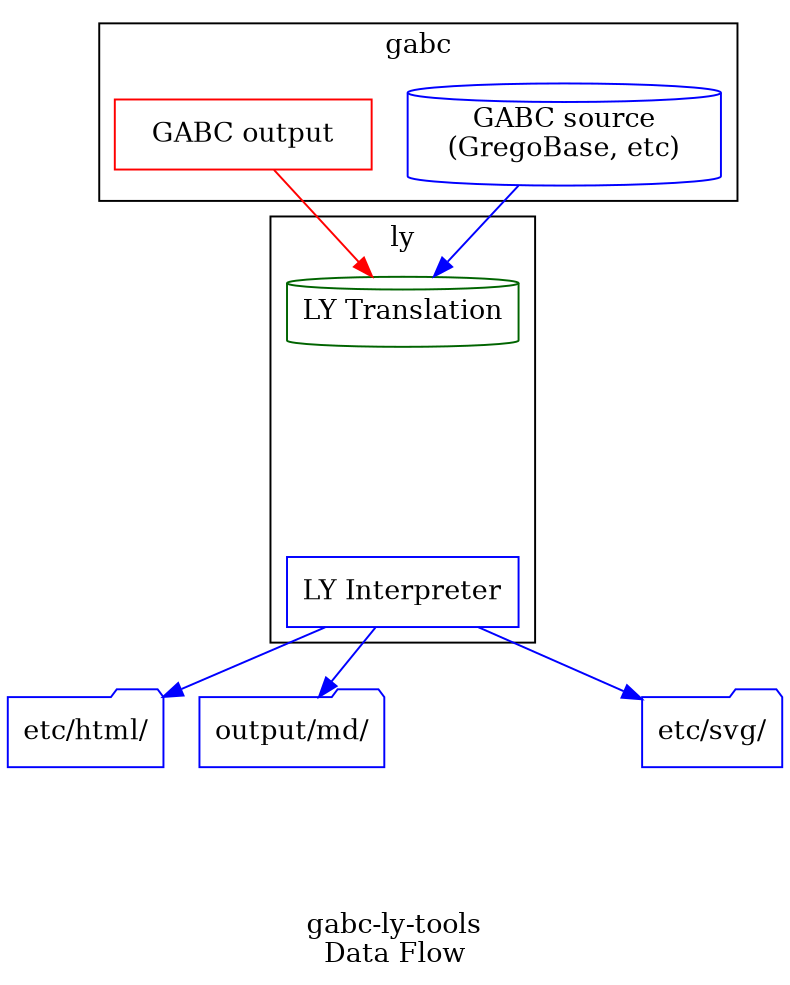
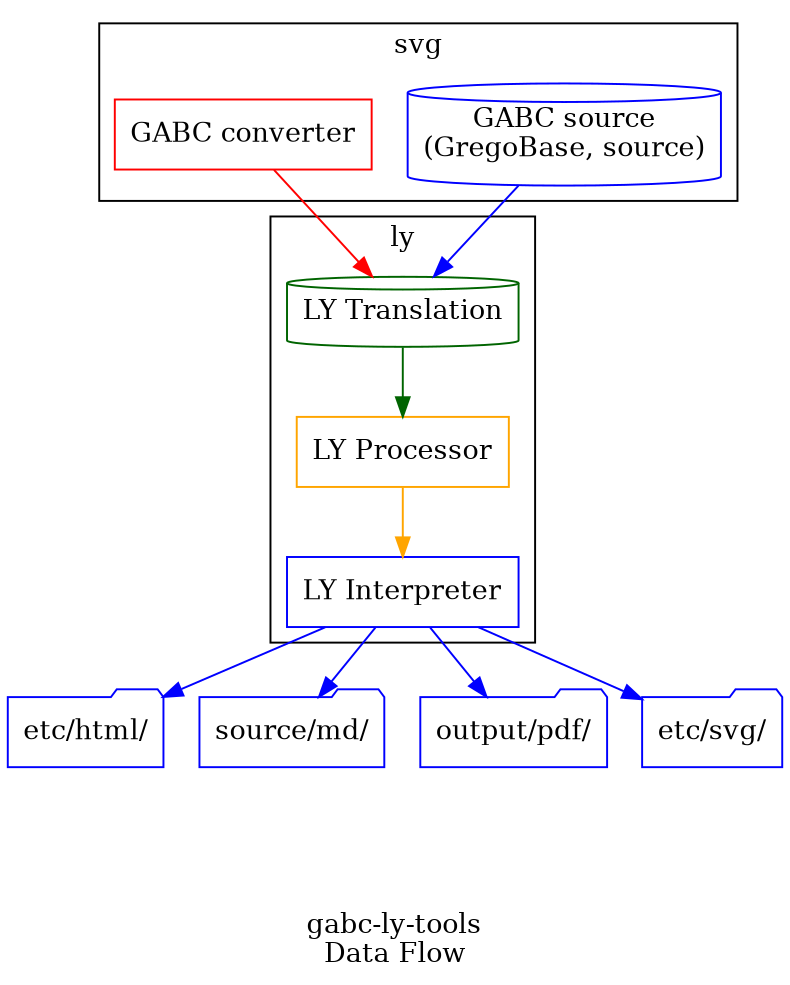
cluster "gabc": label "gabc" -> "svg"
node "GABC output": label "GABC output" -> "GABC converter"
node "GABC source (GregoBase, etc)": label "GABC source (GregoBase, etc)" -> "GABC source (GregoBase, source)"
node "LY Processor": added
node "output/md/": label "output/md/" -> "source/md/"
node "output/pdf/": added
